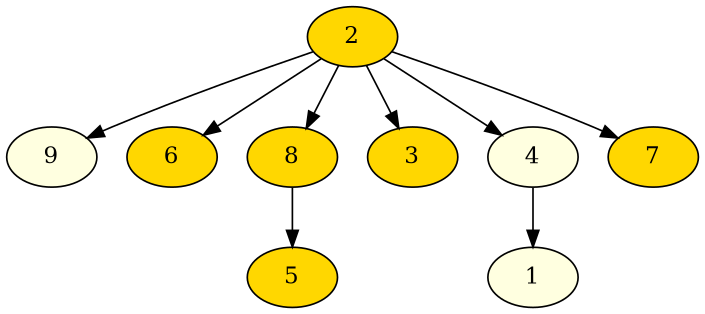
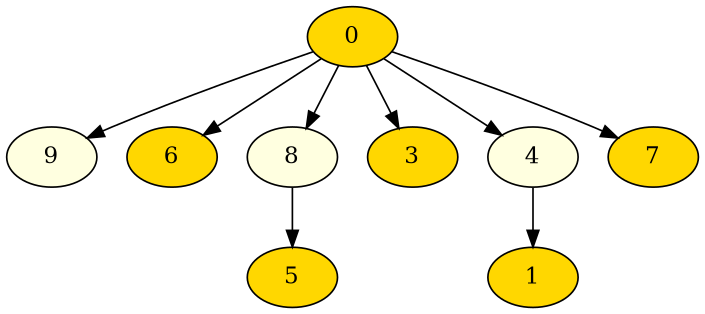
node "2": label "2" -> "0"
node "8": fillcolor gold -> lightyellow
node "1": fillcolor lightyellow -> gold
